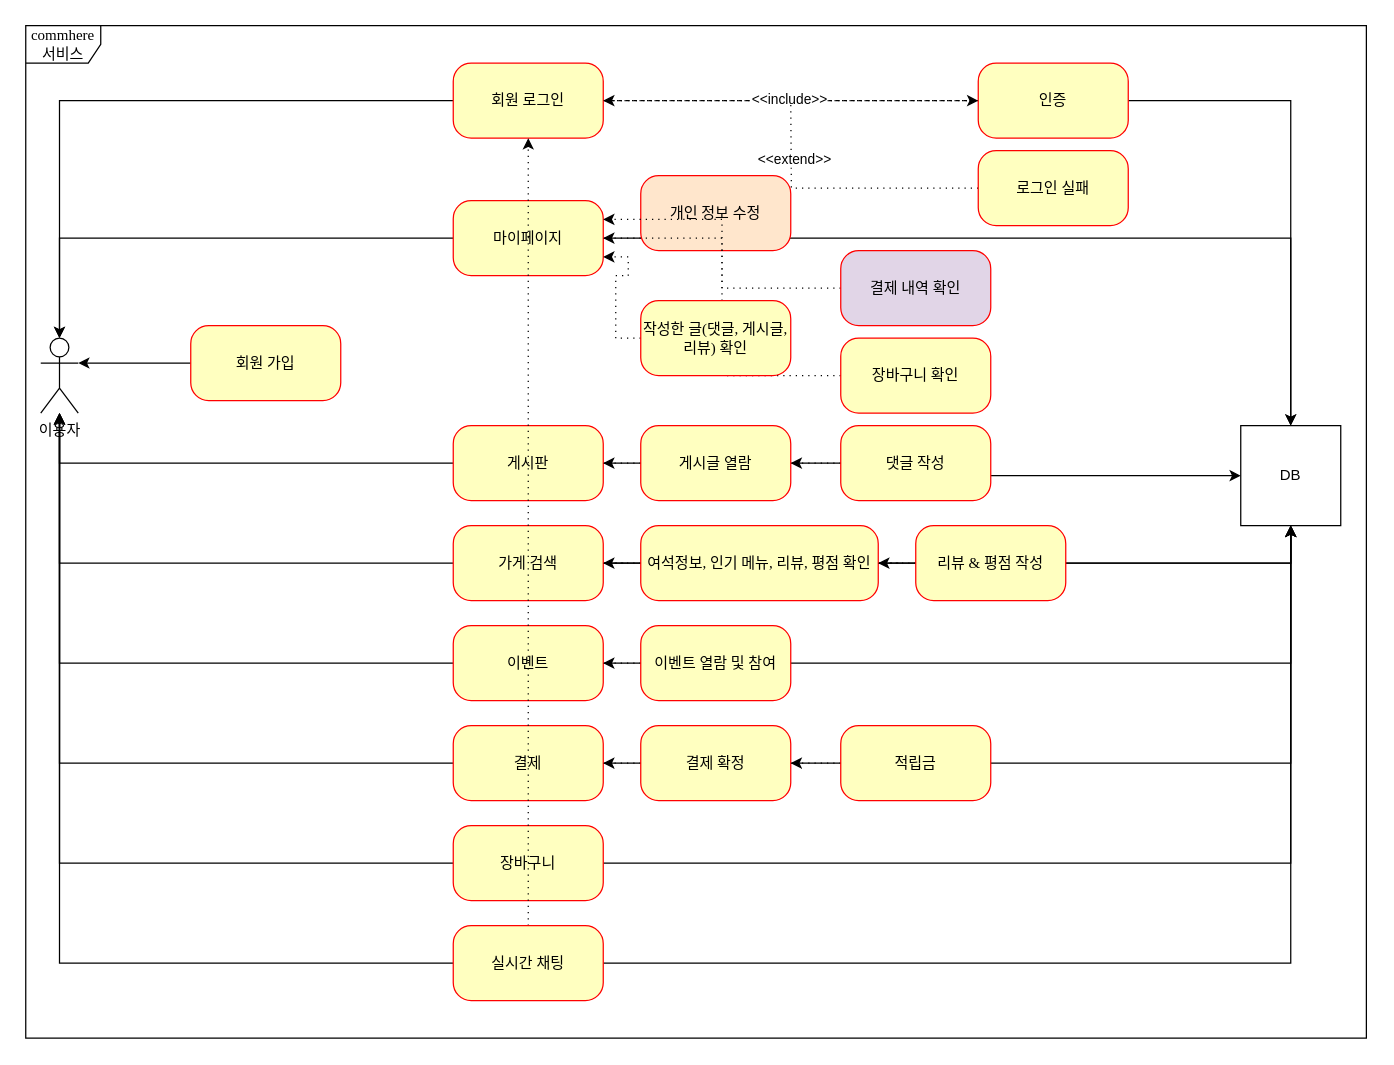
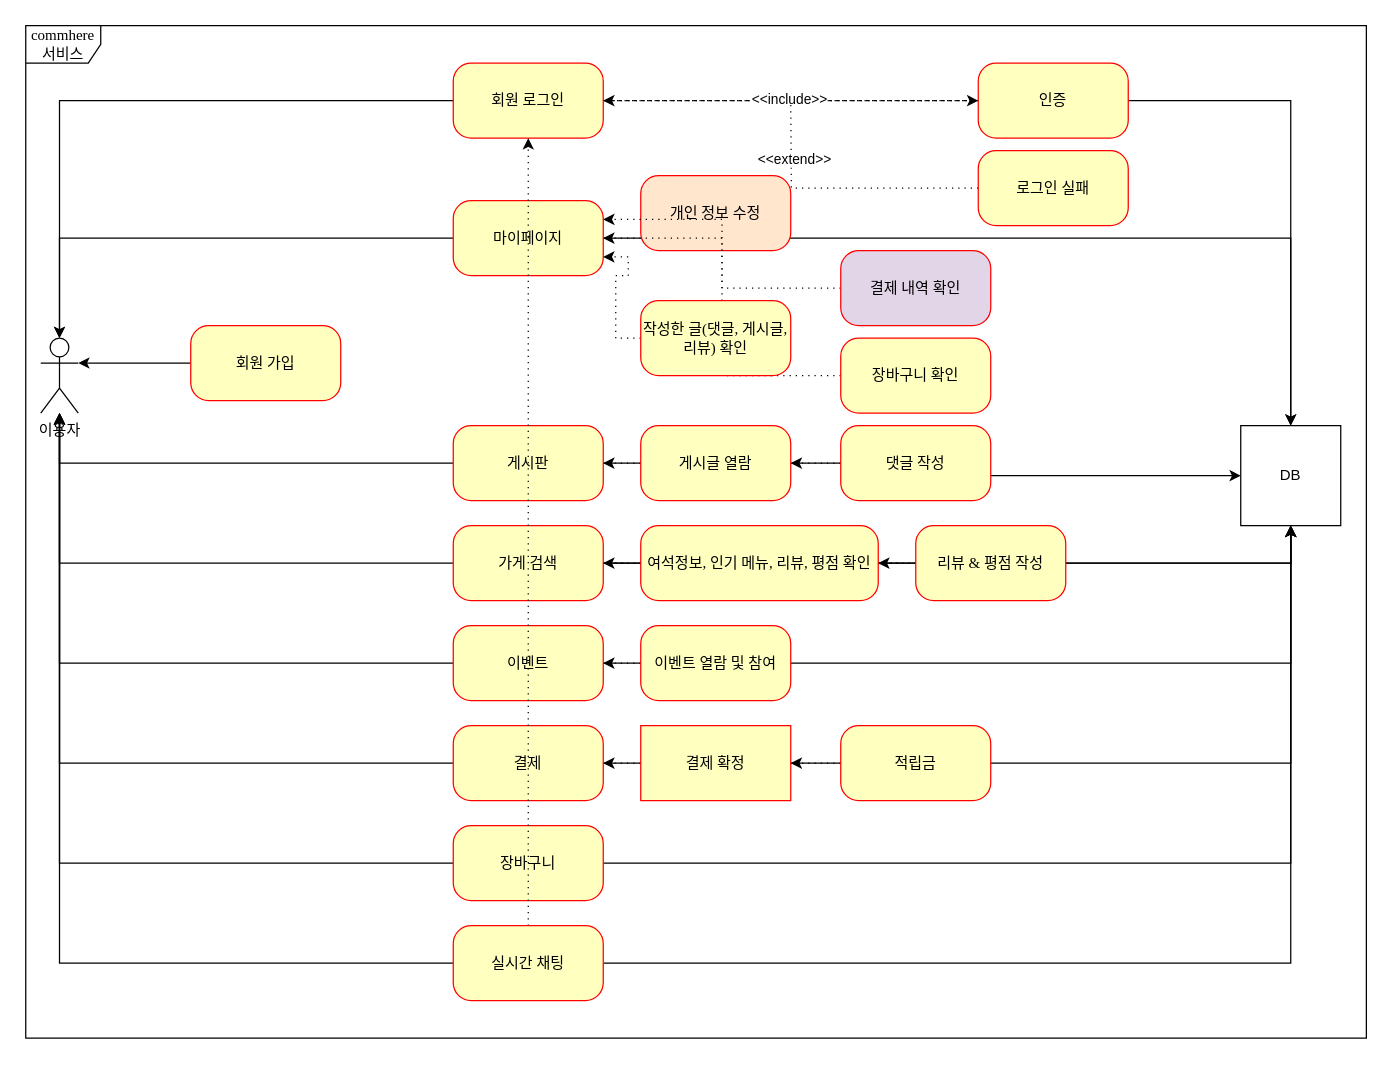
node "결제 확정": shape rounded rectangle -> rectangle
